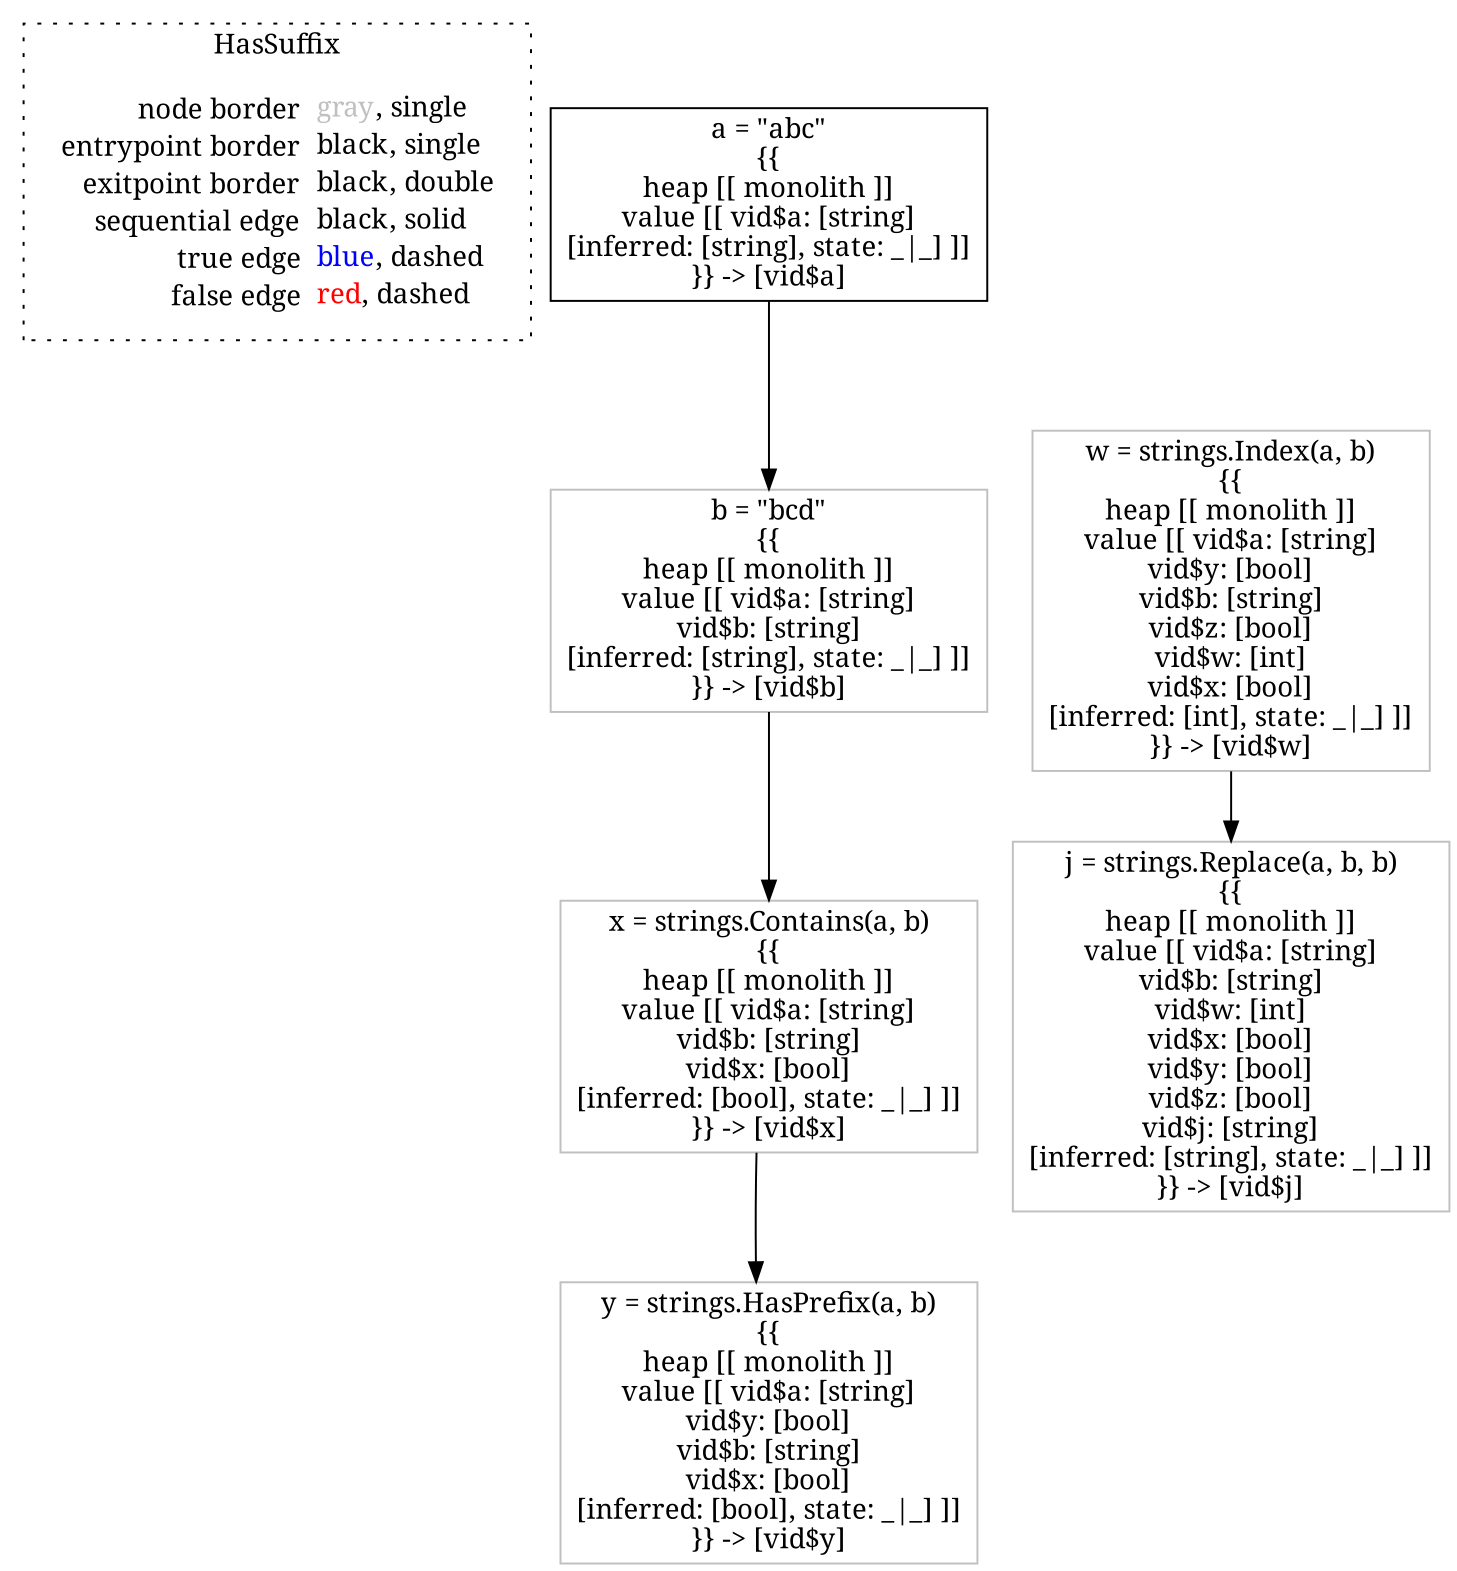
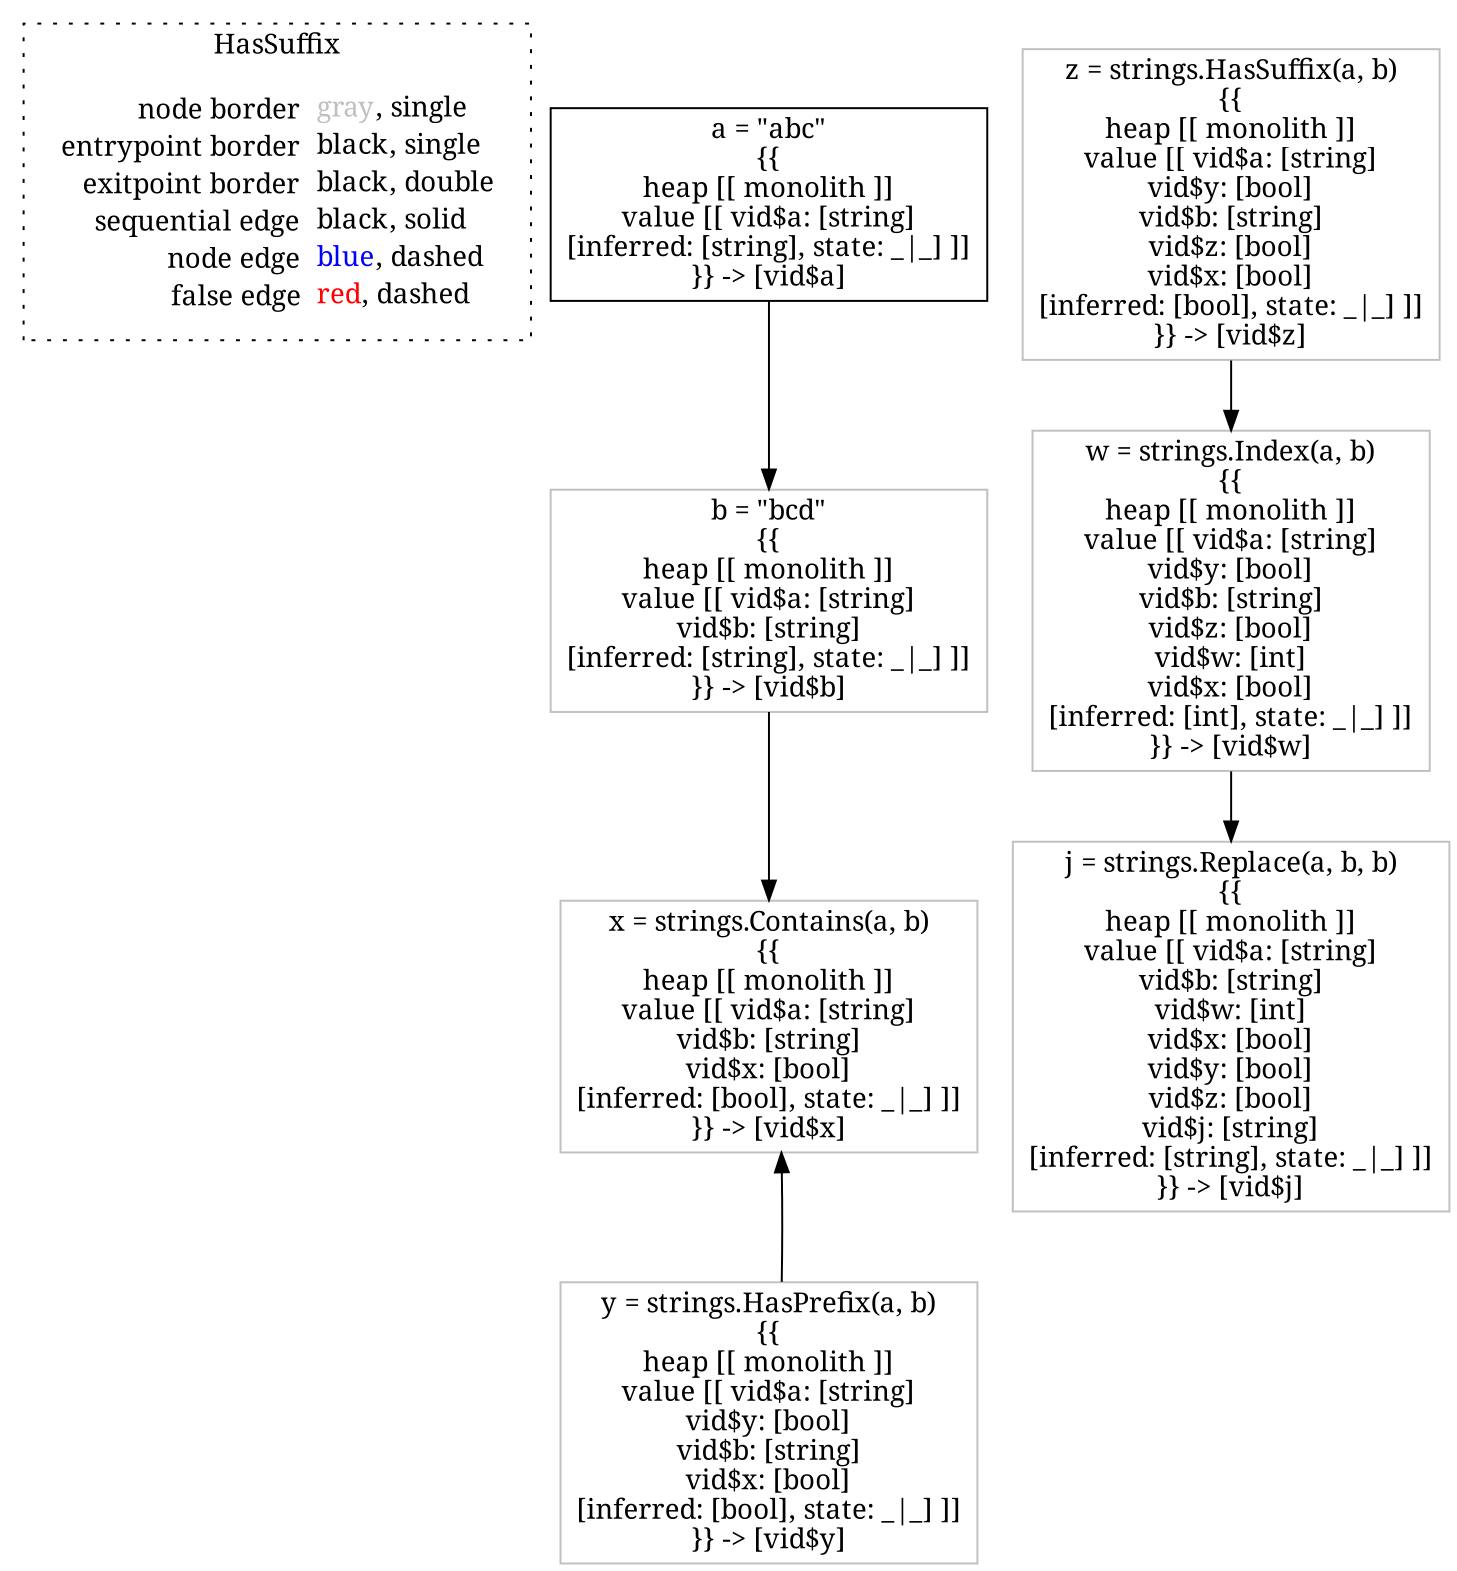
node "z = strings.HasSuffix(a, b)": added
node "node border": text "true edge" -> "node edge"
edge "x = strings.Contains(a, b)" -> "y = strings.HasPrefix(a, b)": reversed
